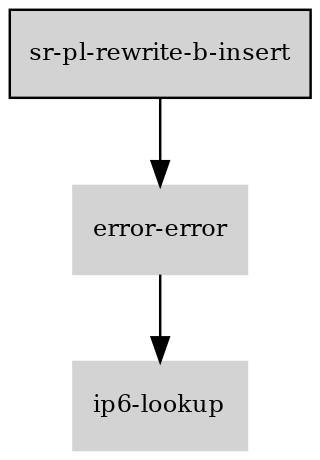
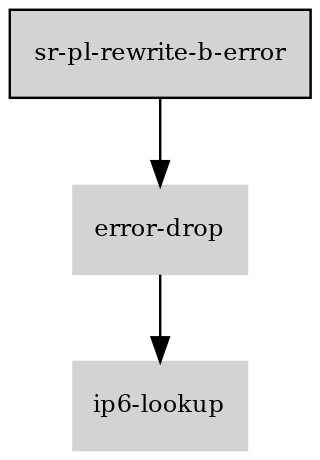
node "sr-pl-rewrite-b-insert": label "sr-pl-rewrite-b-insert" -> "sr-pl-rewrite-b-error"
node "error-error": label "error-error" -> "error-drop"
